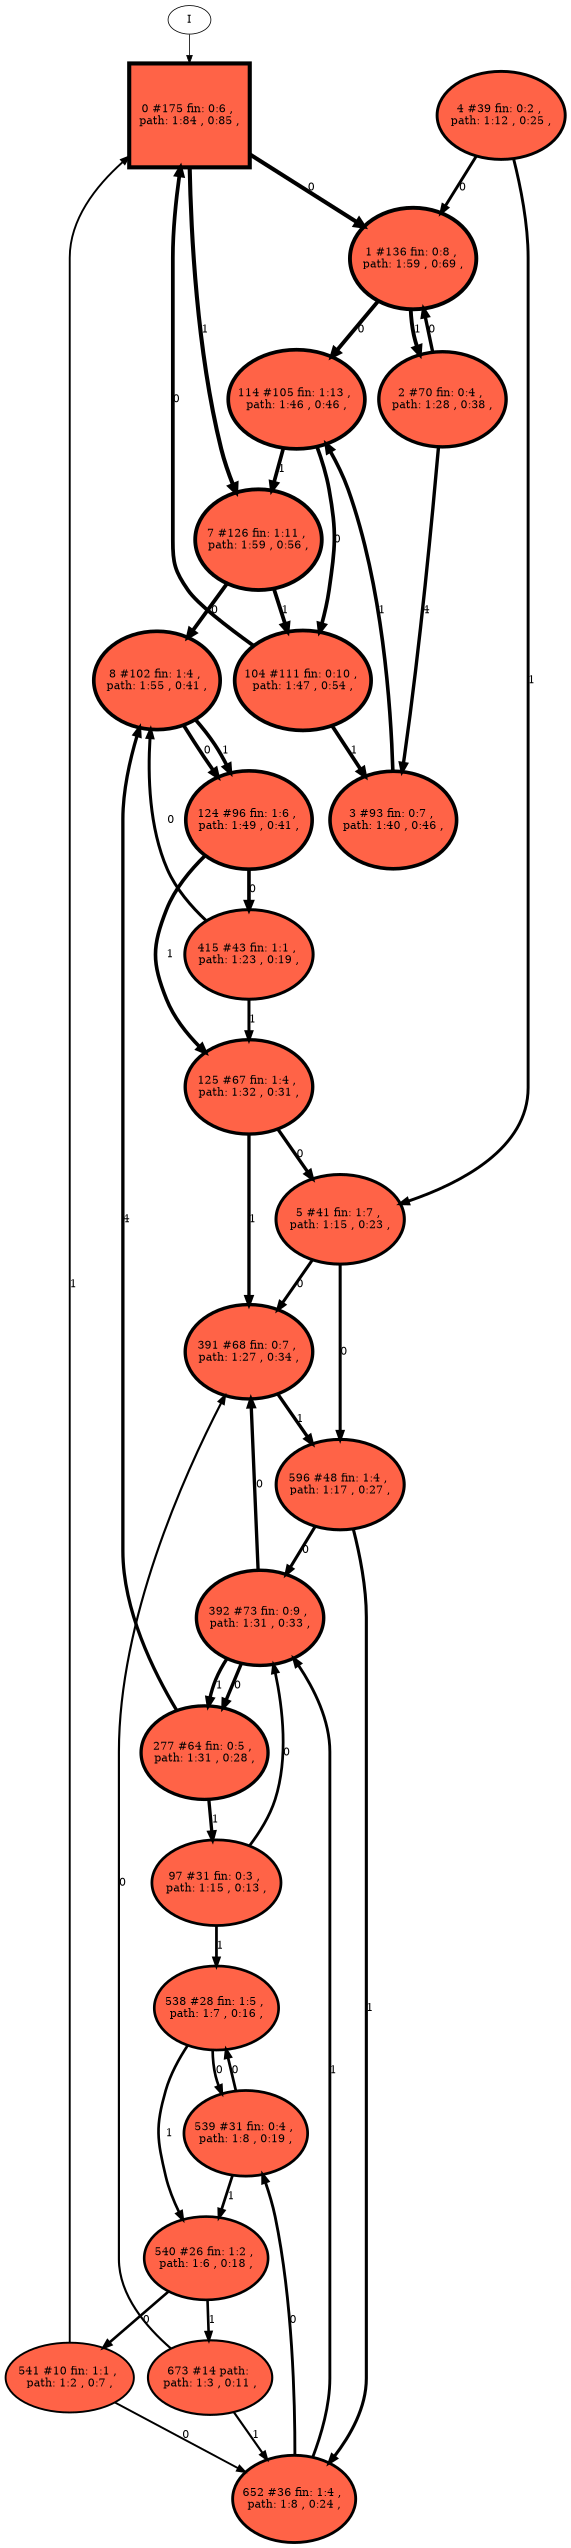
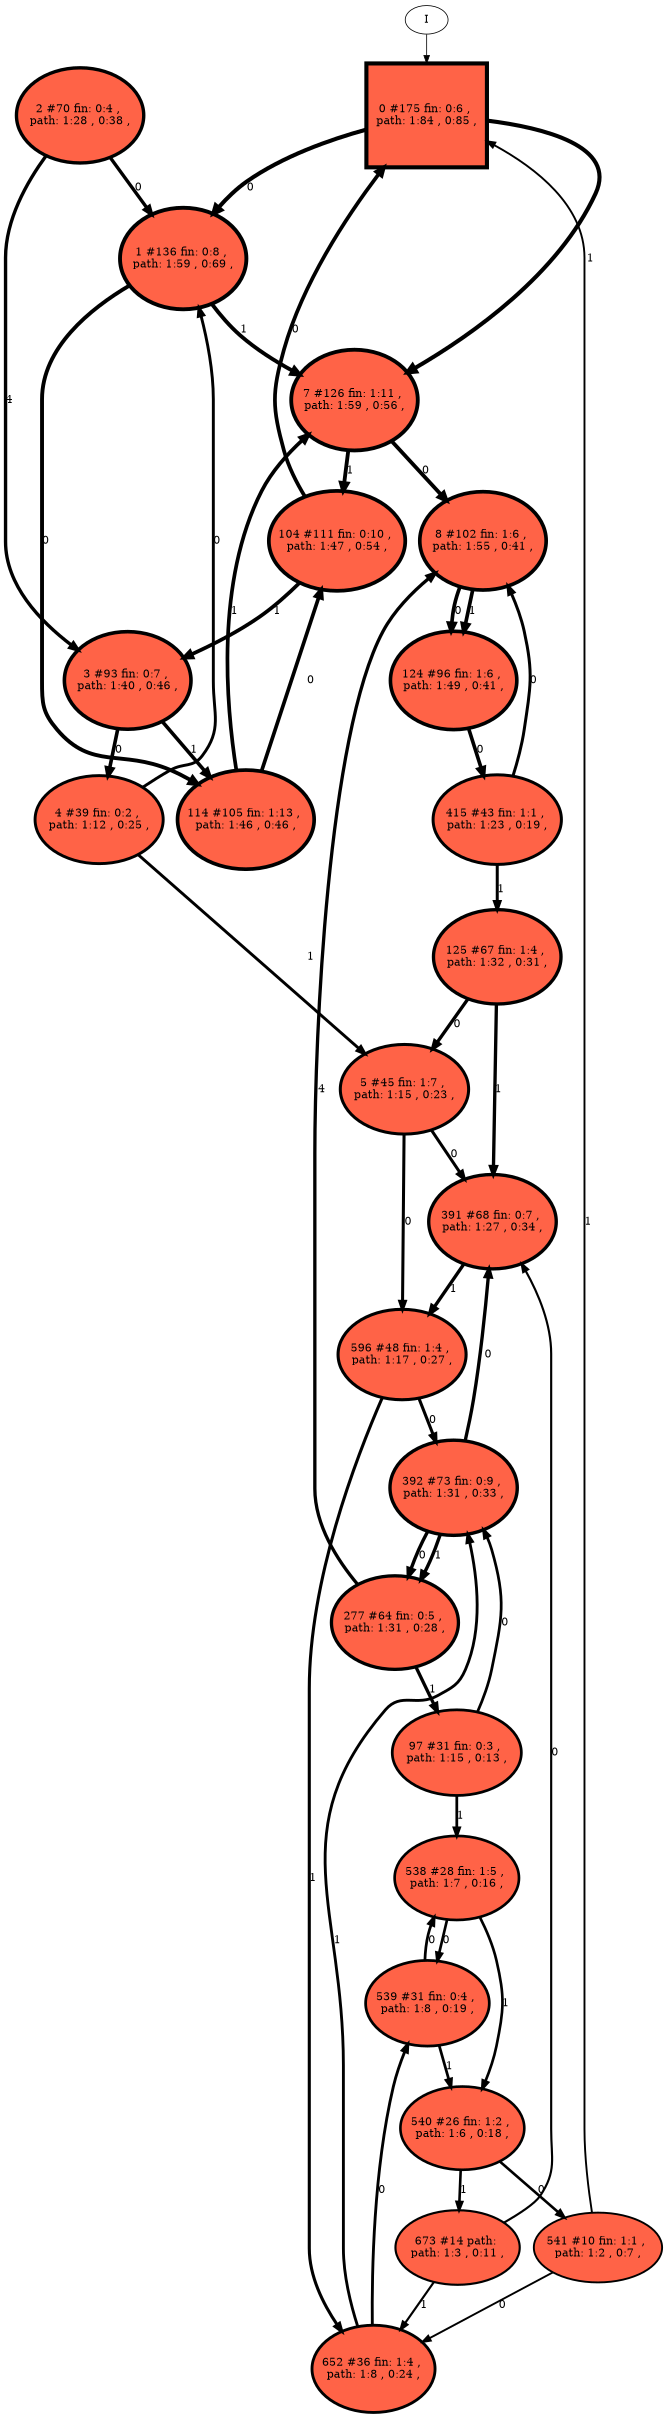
edge "1 #136 fin: 0:8 , path: 1:59 , 0:69 ," -> "2 #70 fin: 0:4 , path: 1:28 , 0:38 ,": now "1 #136 fin: 0:8 , path: 1:59 , 0:69 ," -> "7 #126 fin: 1:11 , path: 1:59 , 0:56 ,"
node "8 #102 fin: 1:4 , path: 1:55 , 0:41 ,": label "8 #102 fin: 1:4 , path: 1:55 , 0:41 ," -> "8 #102 fin: 1:6 , path: 1:55 , 0:41 ,"
edge "3 #93 fin: 0:7 , path: 1:40 , 0:46 ," -> "4 #39 fin: 0:2 , path: 1:12 , 0:25 ,": added, label "0"
edge "124 #96 fin: 1:6 , path: 1:49 , 0:41 ," -> "125 #67 fin: 1:4 , path: 1:32 , 0:31 ,": removed, label "1"
node "5 #41 fin: 1:7 , path: 1:15 , 0:23 ,": label "5 #41 fin: 1:7 , path: 1:15 , 0:23 ," -> "5 #45 fin: 1:7 , path: 1:15 , 0:23 ,"
